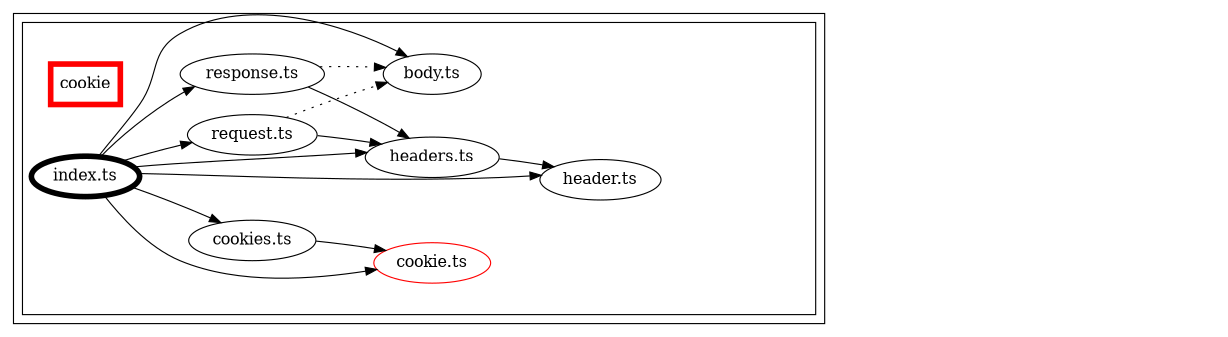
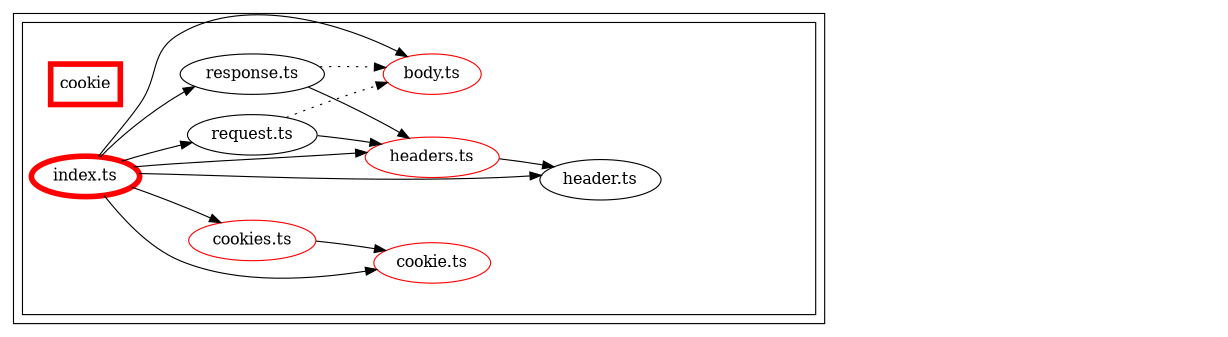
node "body.ts": color black -> #ff0000
node "headers.ts": color black -> #ff0000
node "index.ts": color black -> #ff0000
node "cookies.ts": color black -> #ff0000
